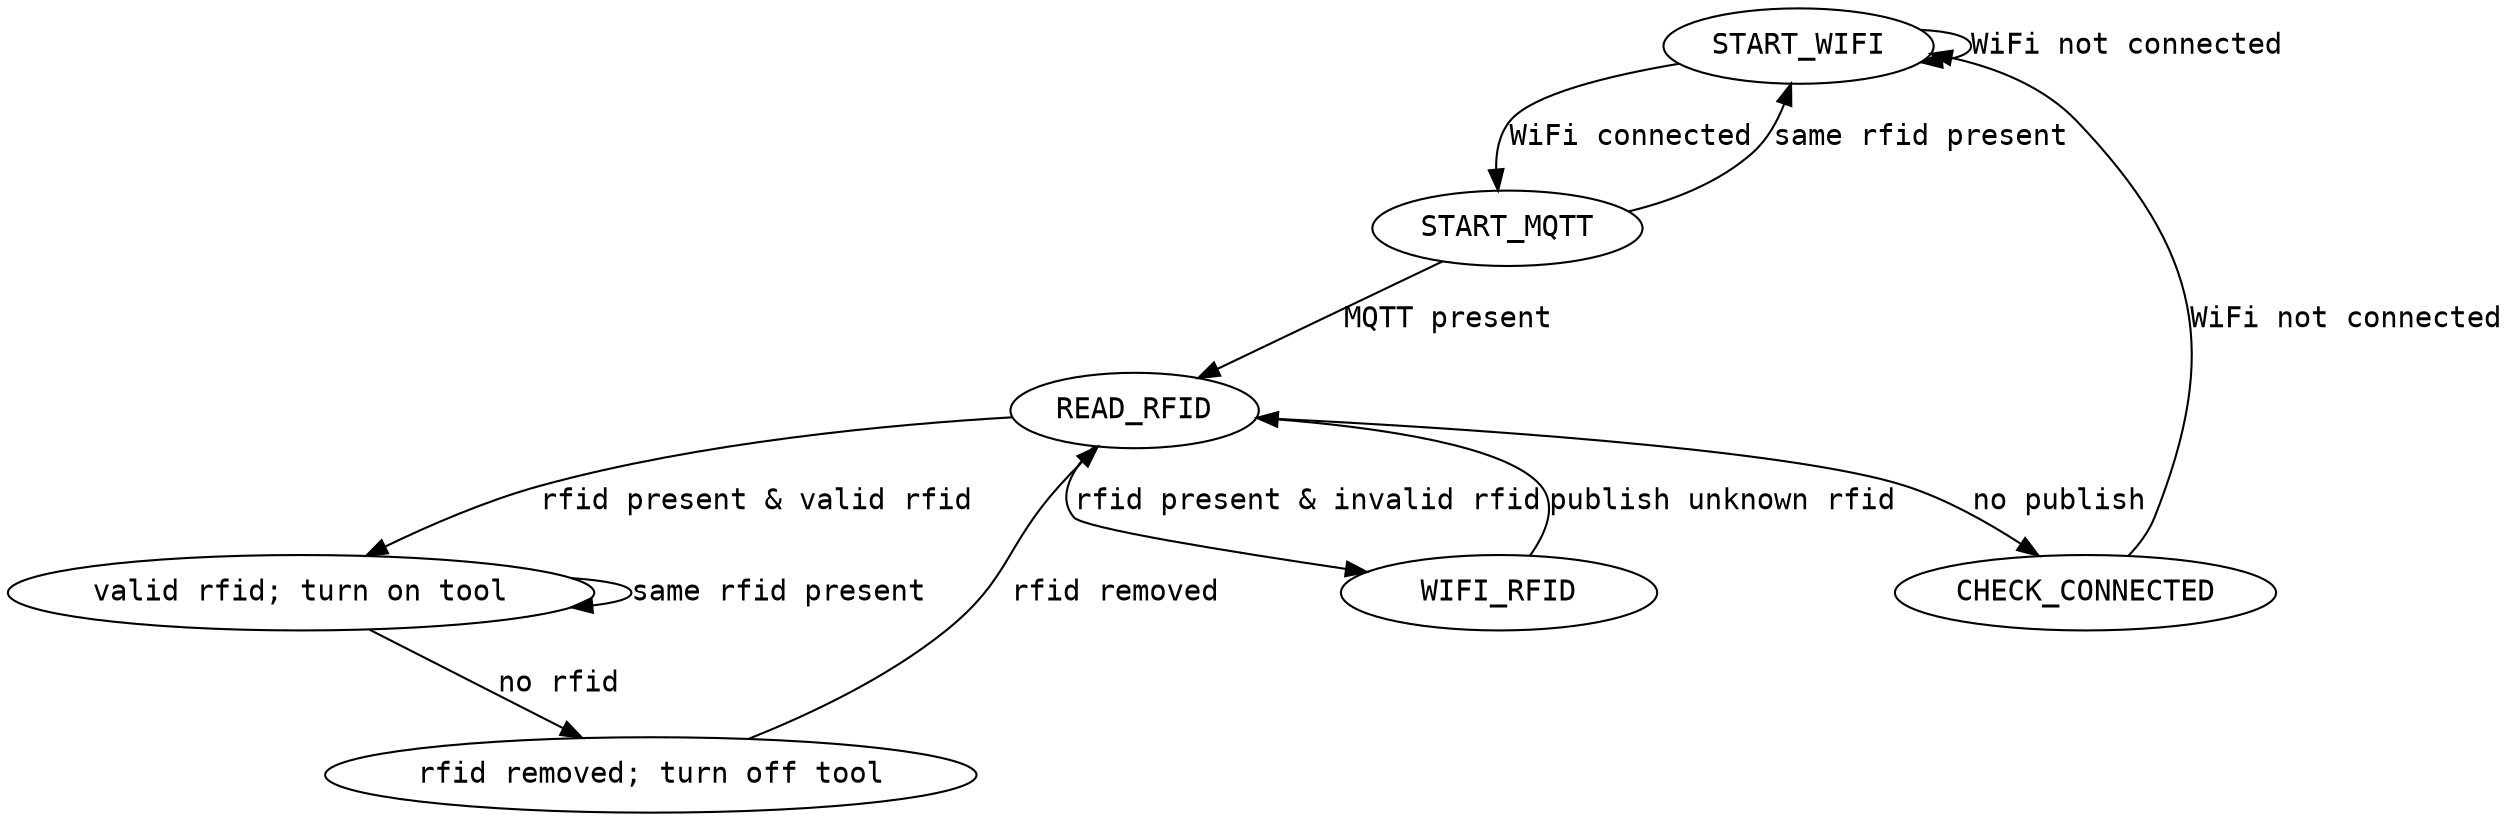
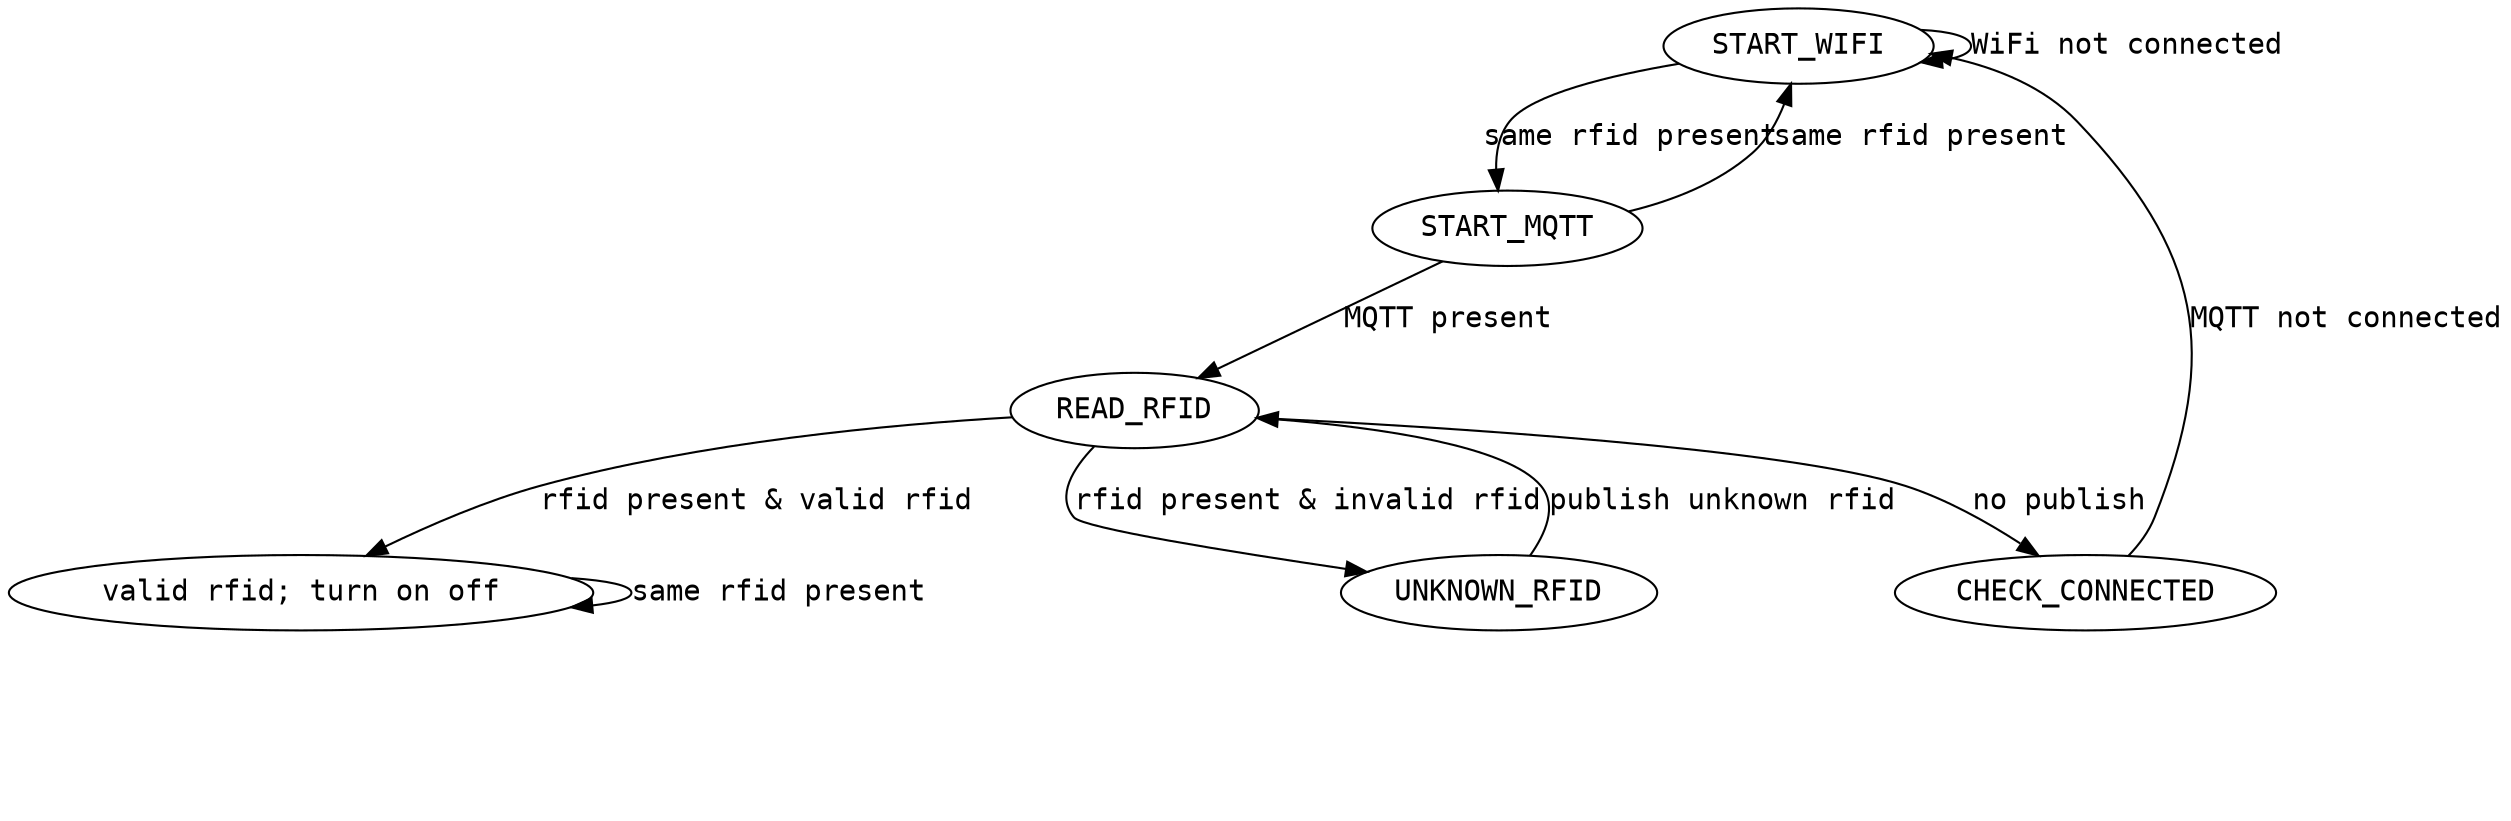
edge "START_WIFI" -> "START_MQTT": label "WiFi connected" -> "same rfid present"
edge "CHECK_CONNECTED" -> "START_WIFI": label "WiFi not connected" -> "MQTT not connected"
node "valid rfid; turn on tool": label "valid rfid; turn on tool" -> "valid rfid; turn on off"
node "WIFI_RFID": label "WIFI_RFID" -> "UNKNOWN_RFID"
node "rfid removed; turn off tool": removed
